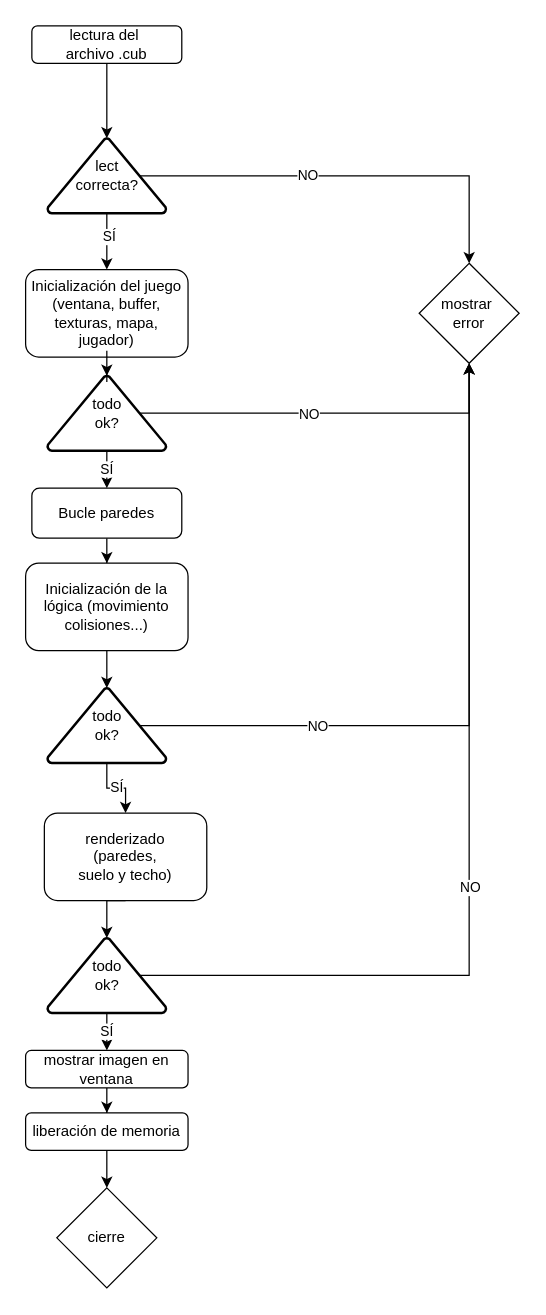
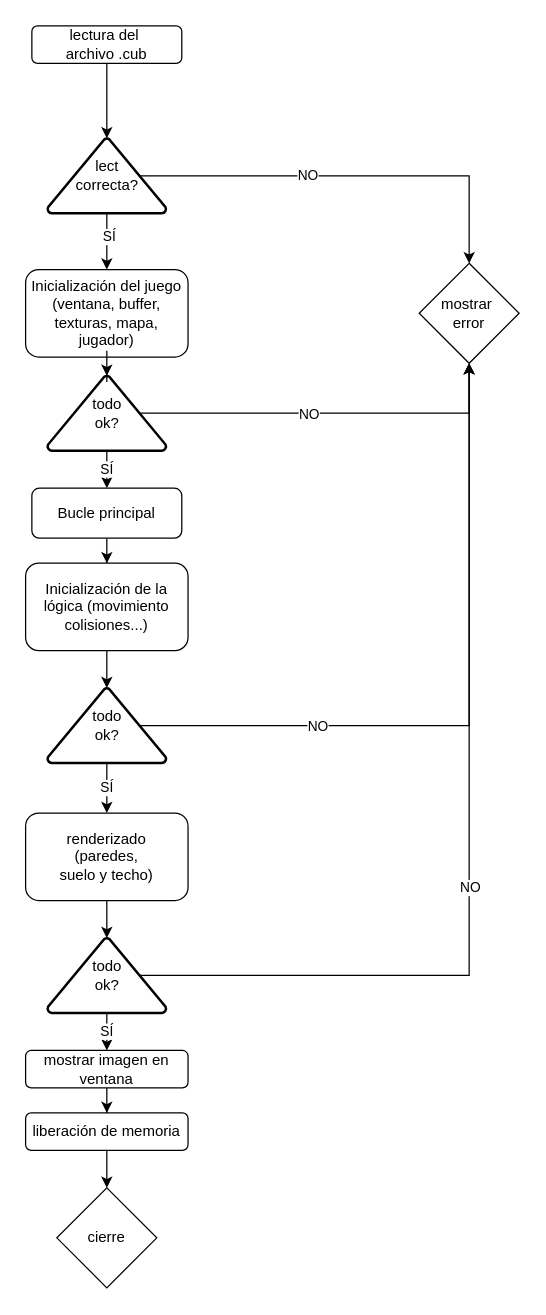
node "Bucle paredes": label "Bucle paredes" -> "Bucle principal"
node "renderizado (paredes, suelo y techo)": moved (126, 857) -> (107, 857)
